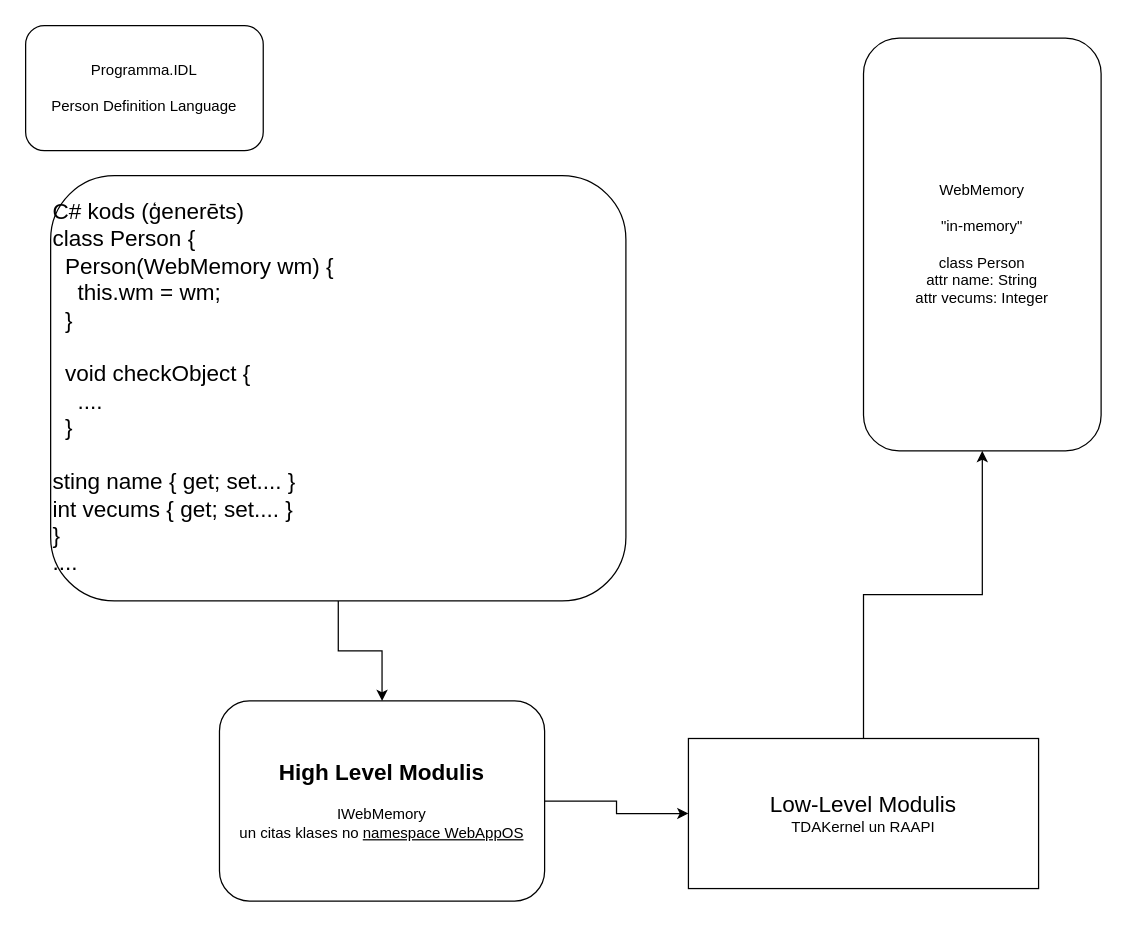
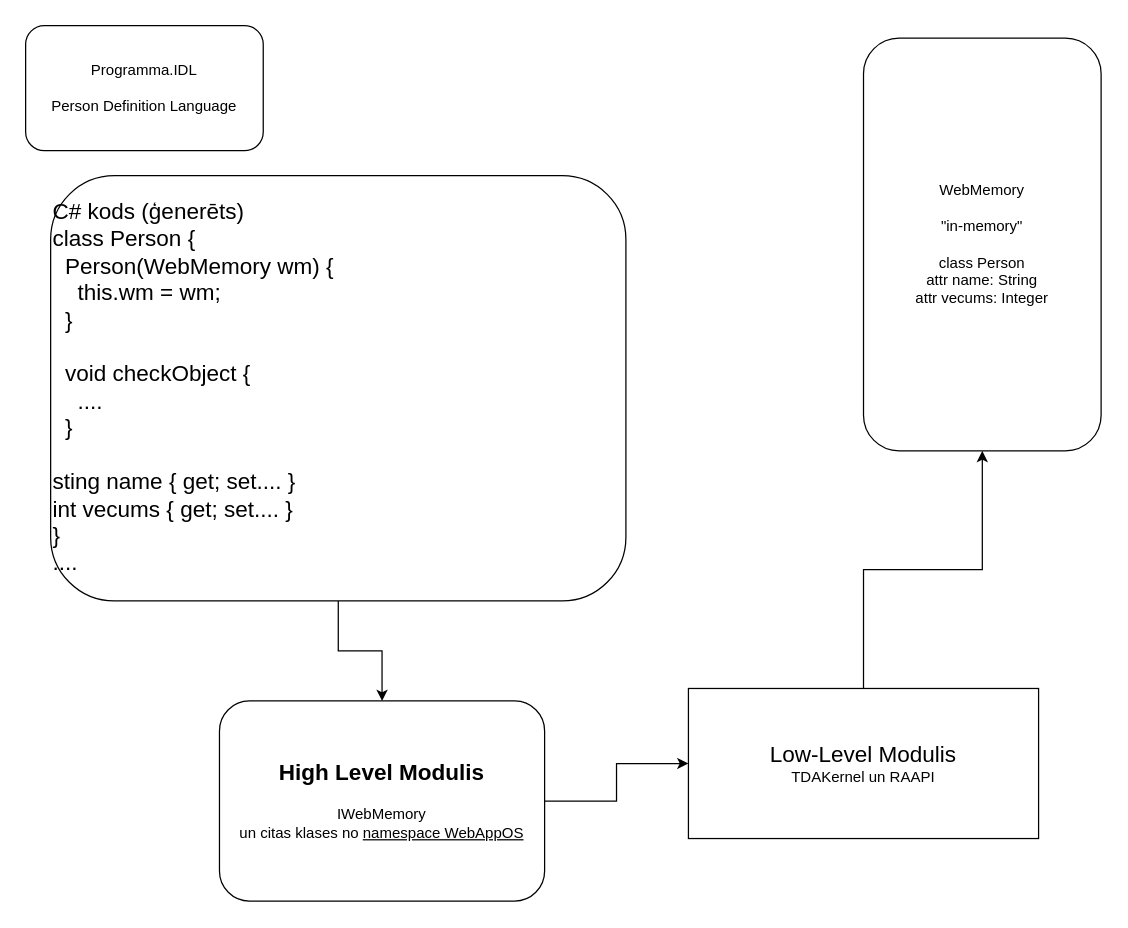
node "Low-Level Modulis TDAKernel un RAAPI": moved (863, 813) -> (863, 763)
